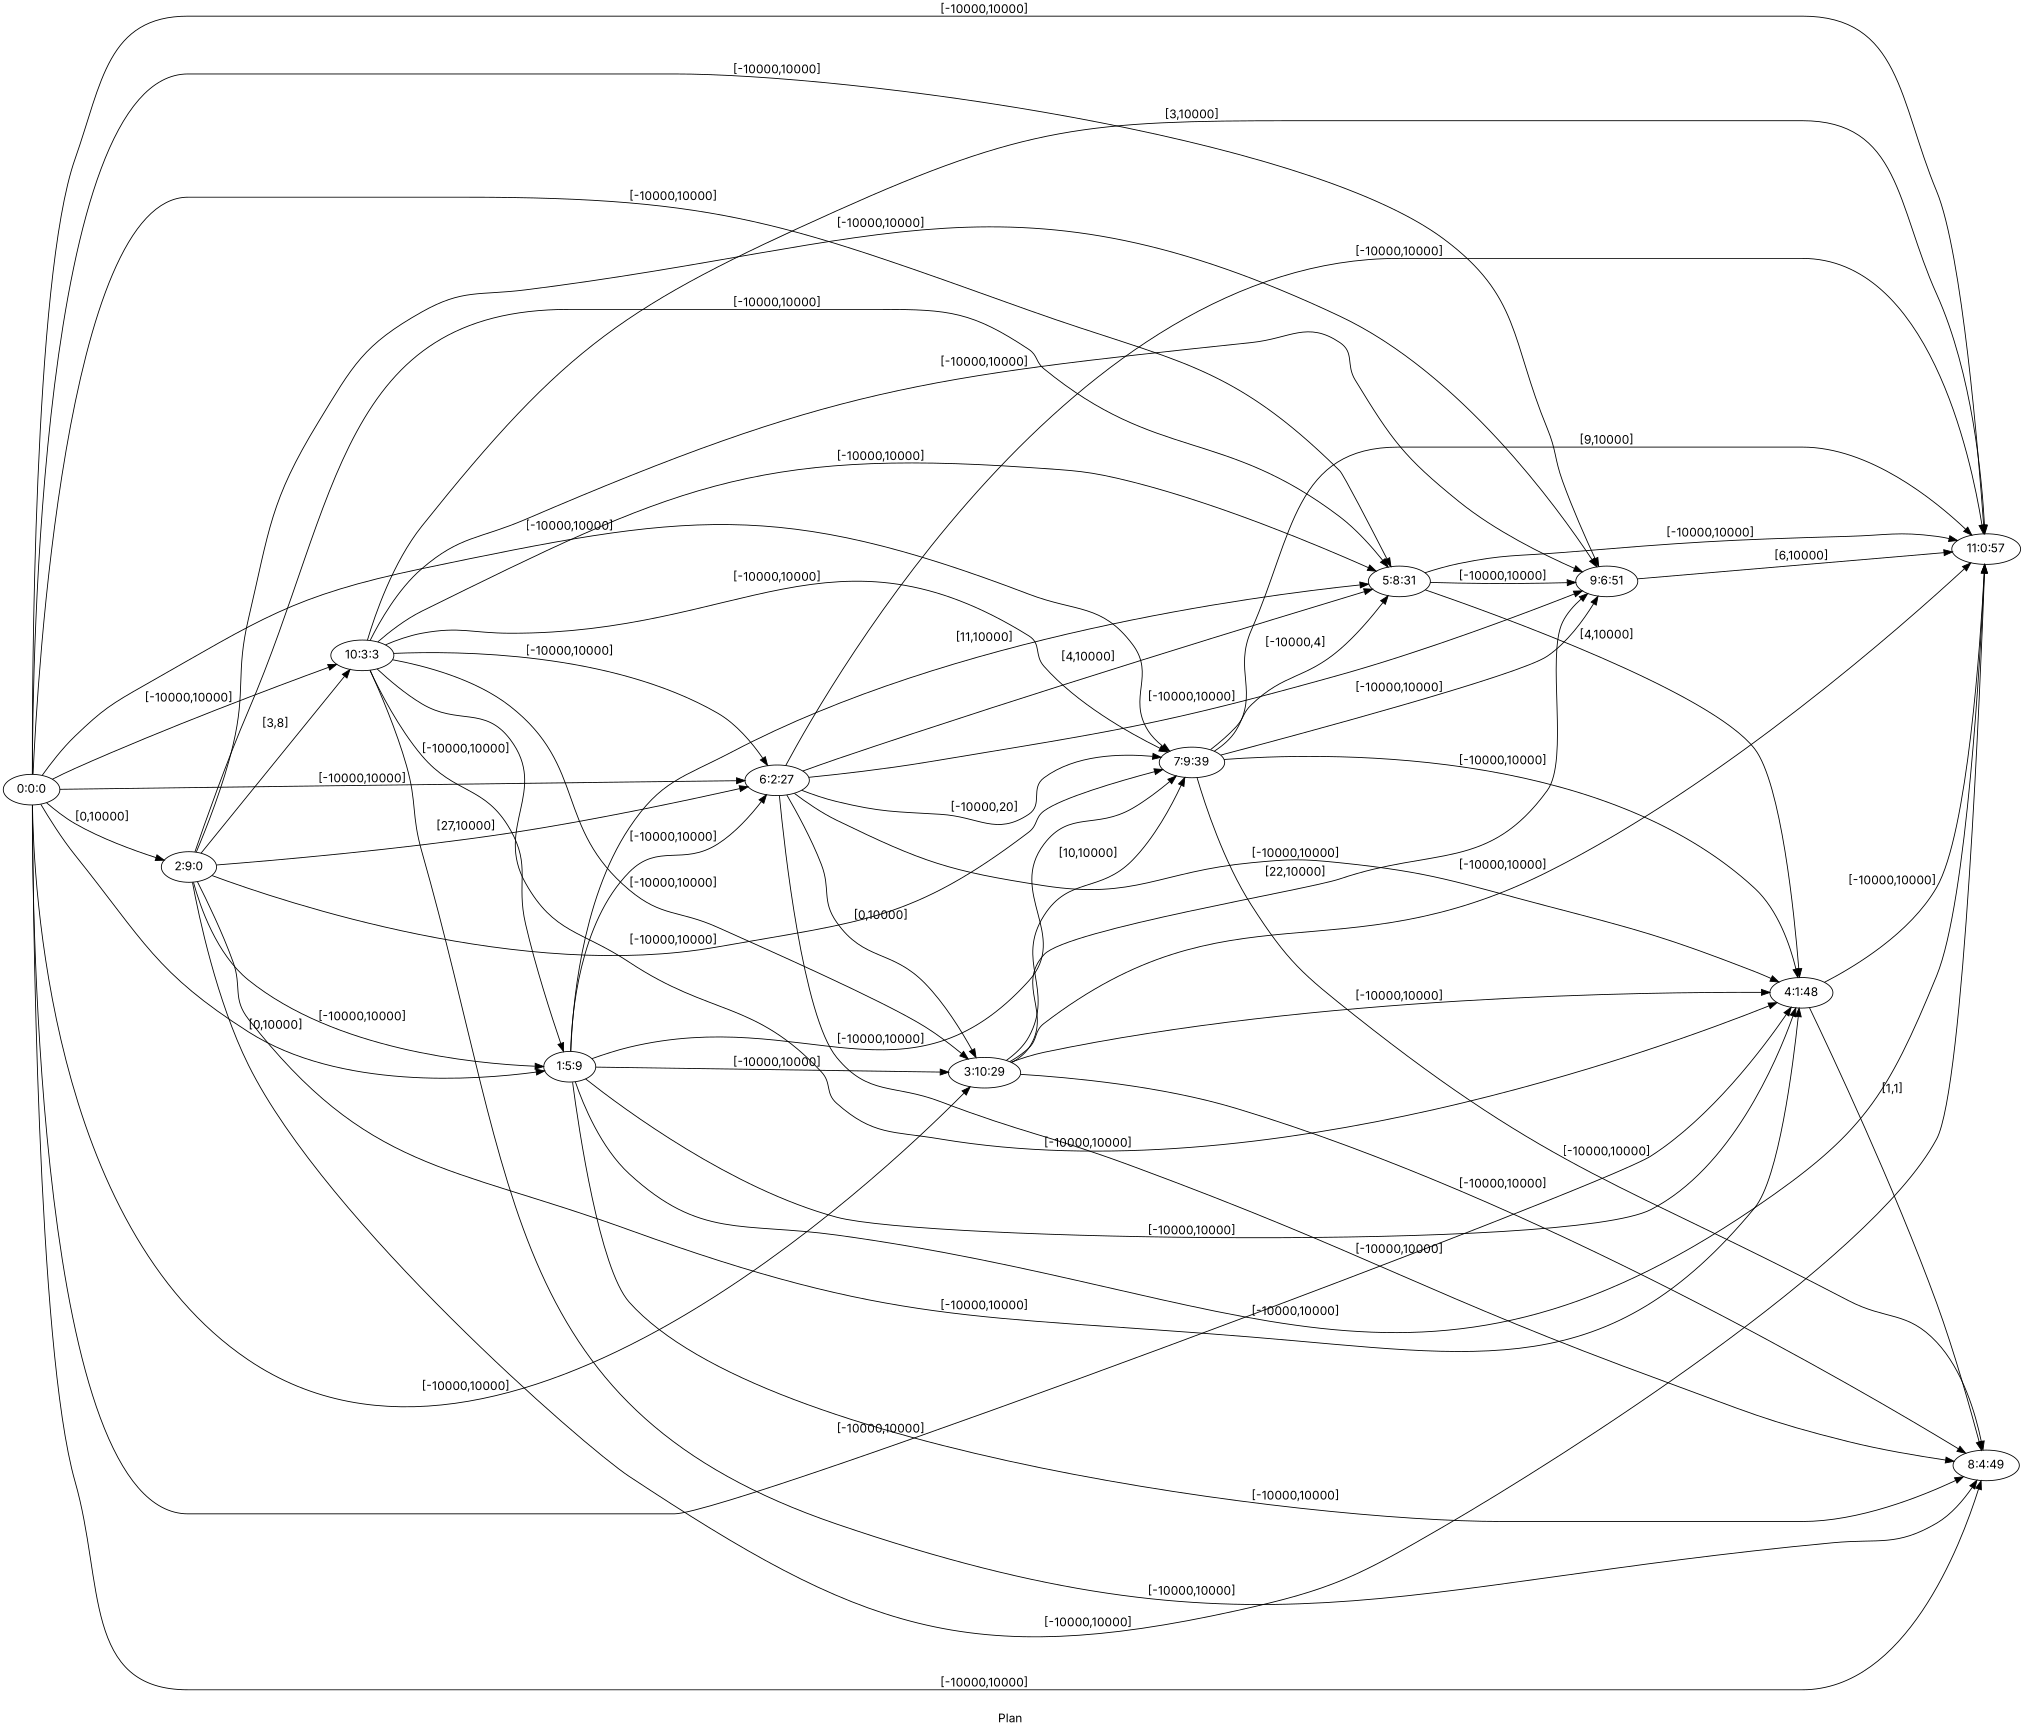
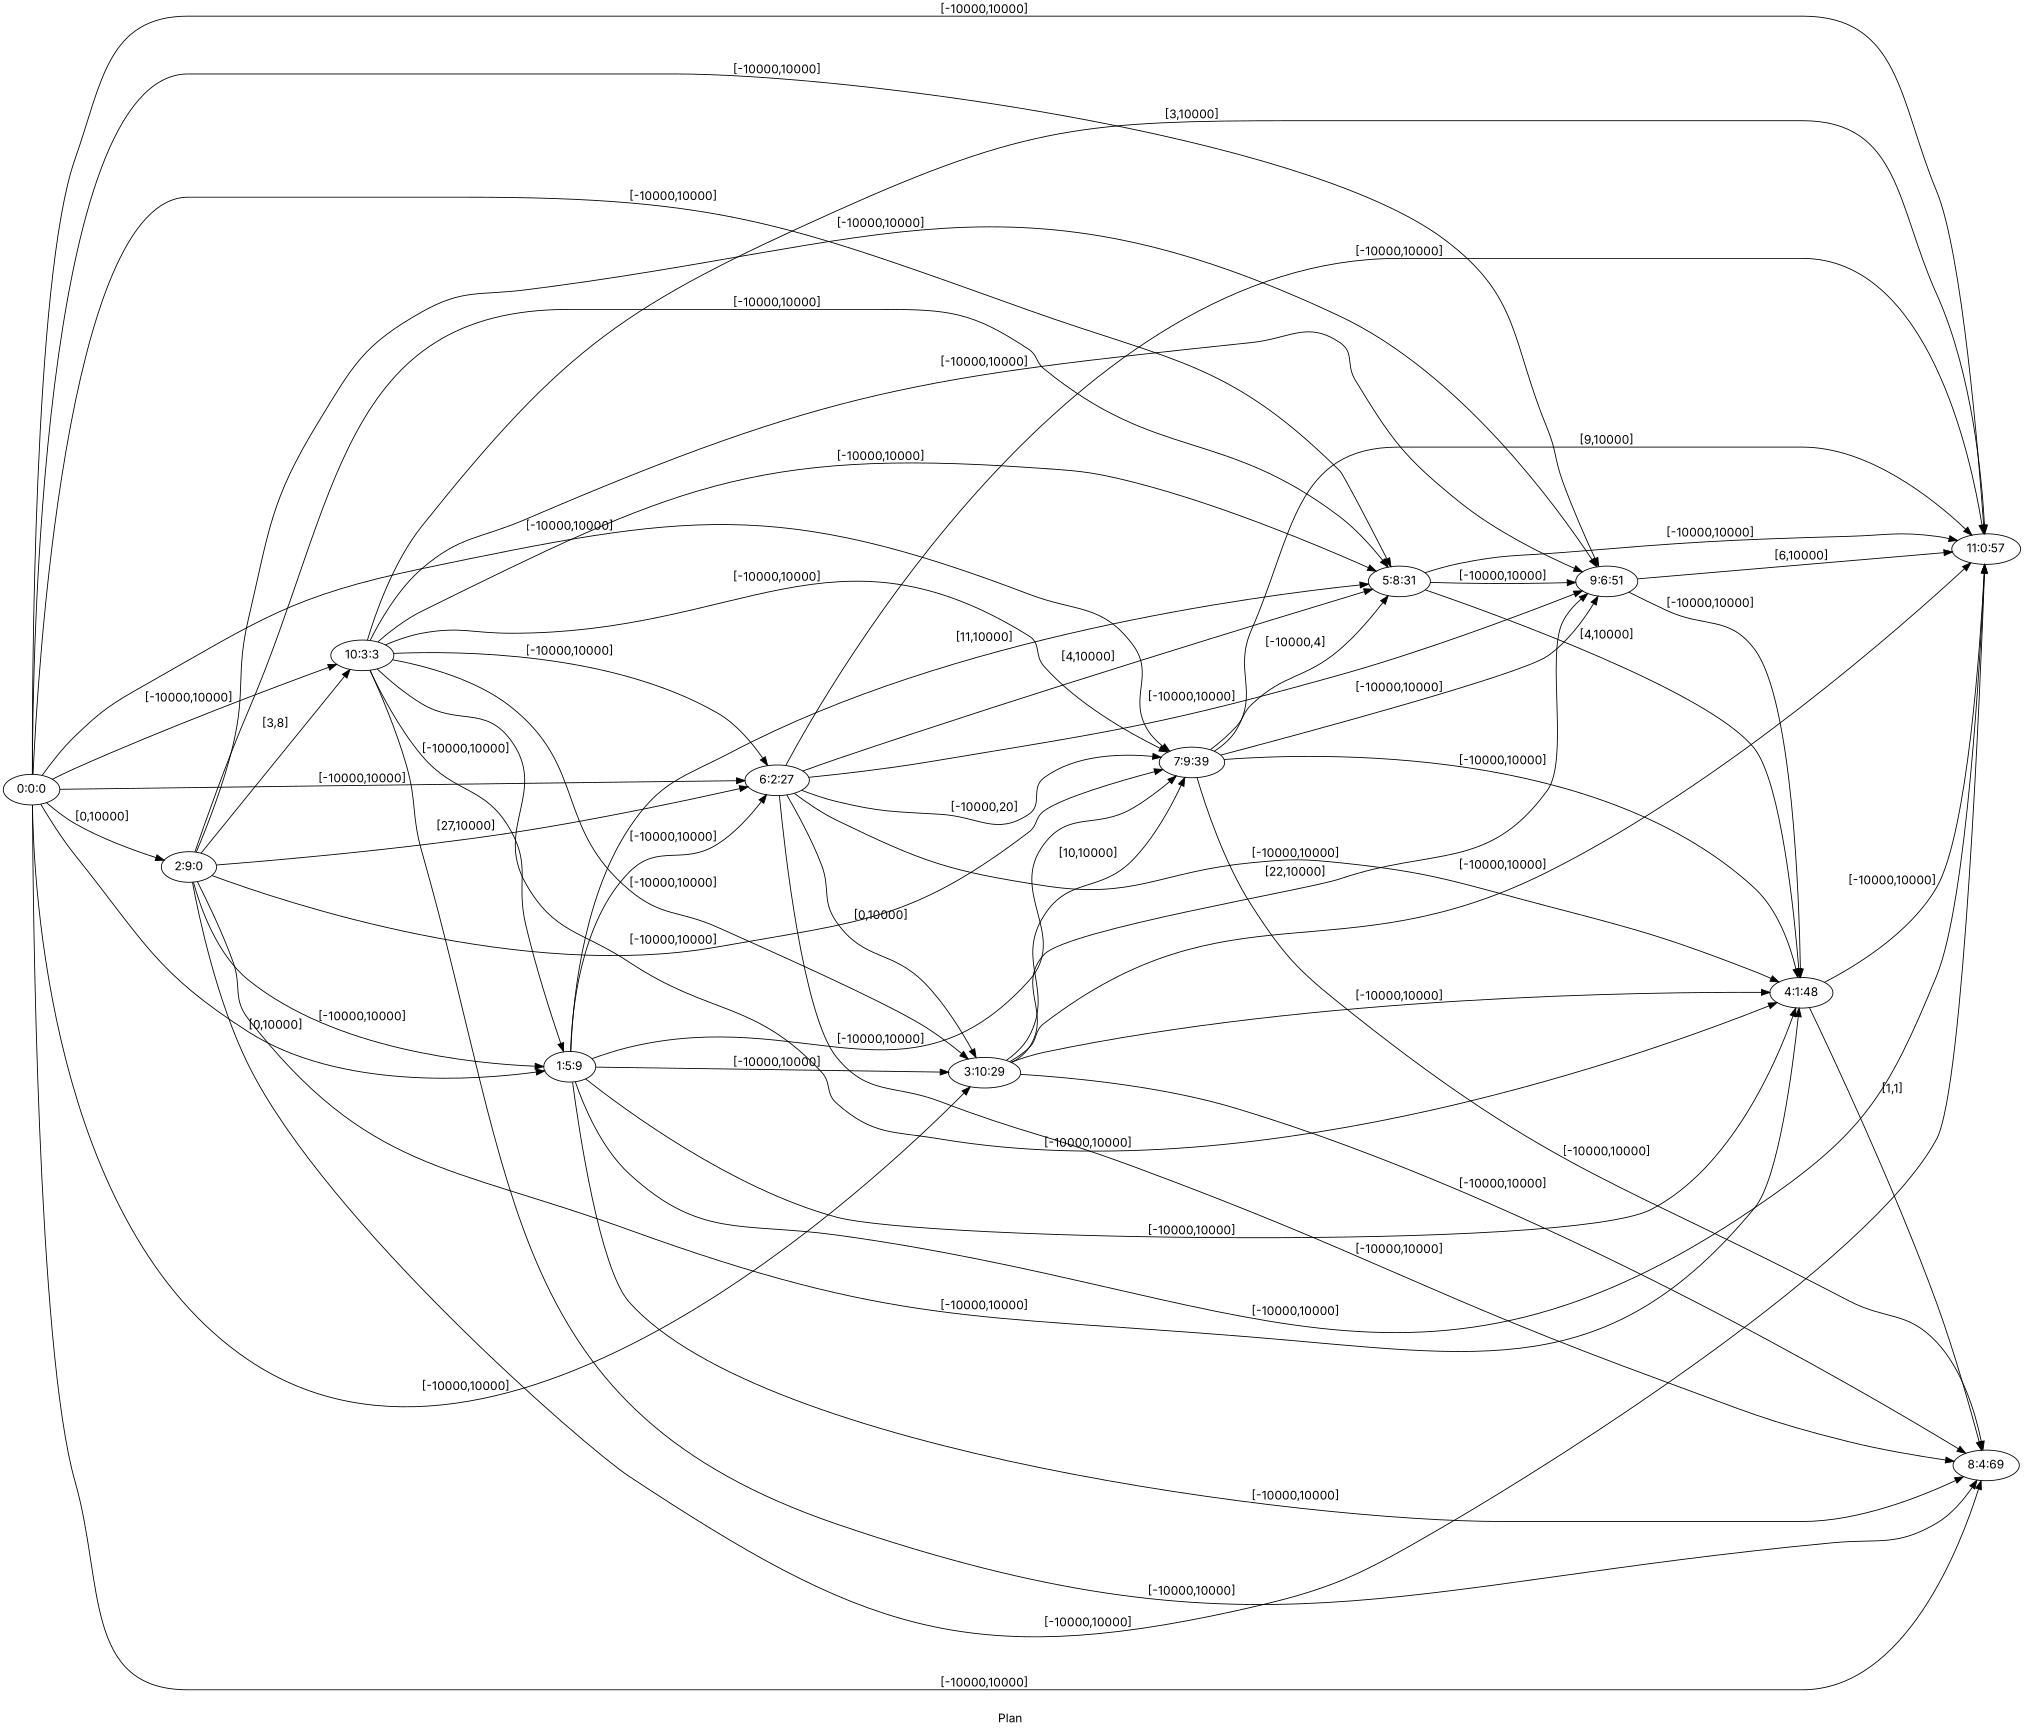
node "8:4:49": label "8:4:49" -> "8:4:69"
edge "0:0:0" -> "4:1:48": now "9:6:51" -> "4:1:48"
